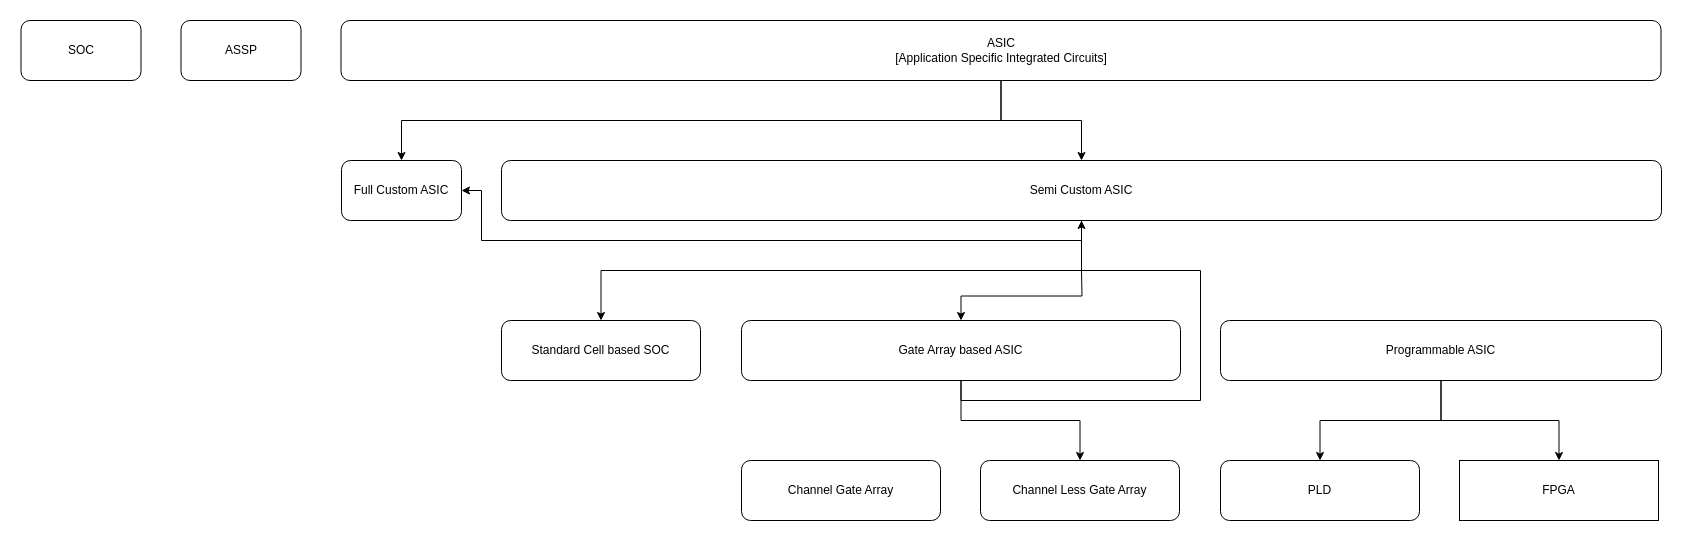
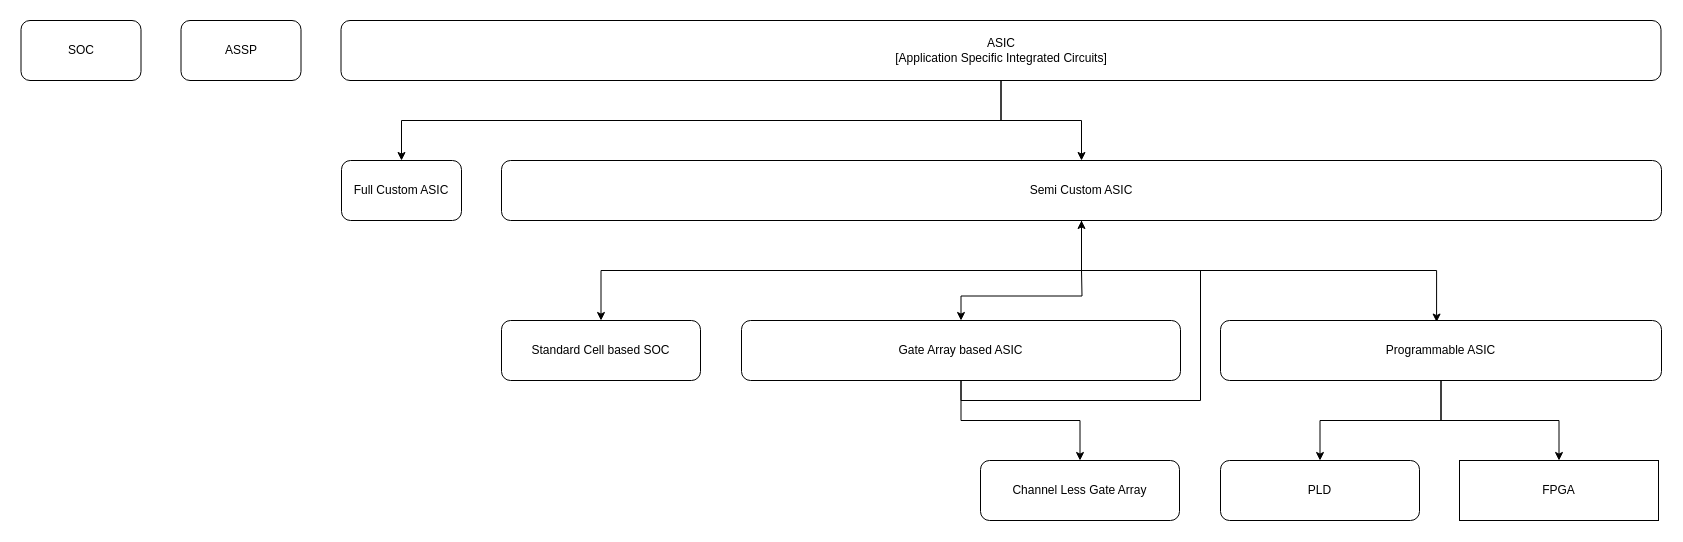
edge "Semi Custom ASIC" -> "Full Custom ASIC": now "Semi Custom ASIC" -> "Programmable ASIC"
node "Channel Gate Array": removed
